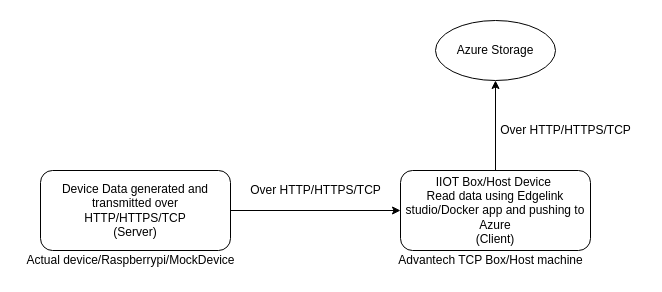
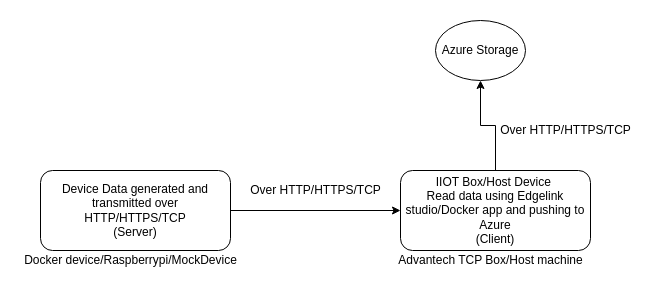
node "Azure Storage": size 120x60 -> 90x60
node "Actual device/Raspberrypi/MockDevice": label "Actual device/Raspberrypi/MockDevice" -> "Docker device/Raspberrypi/MockDevice"
